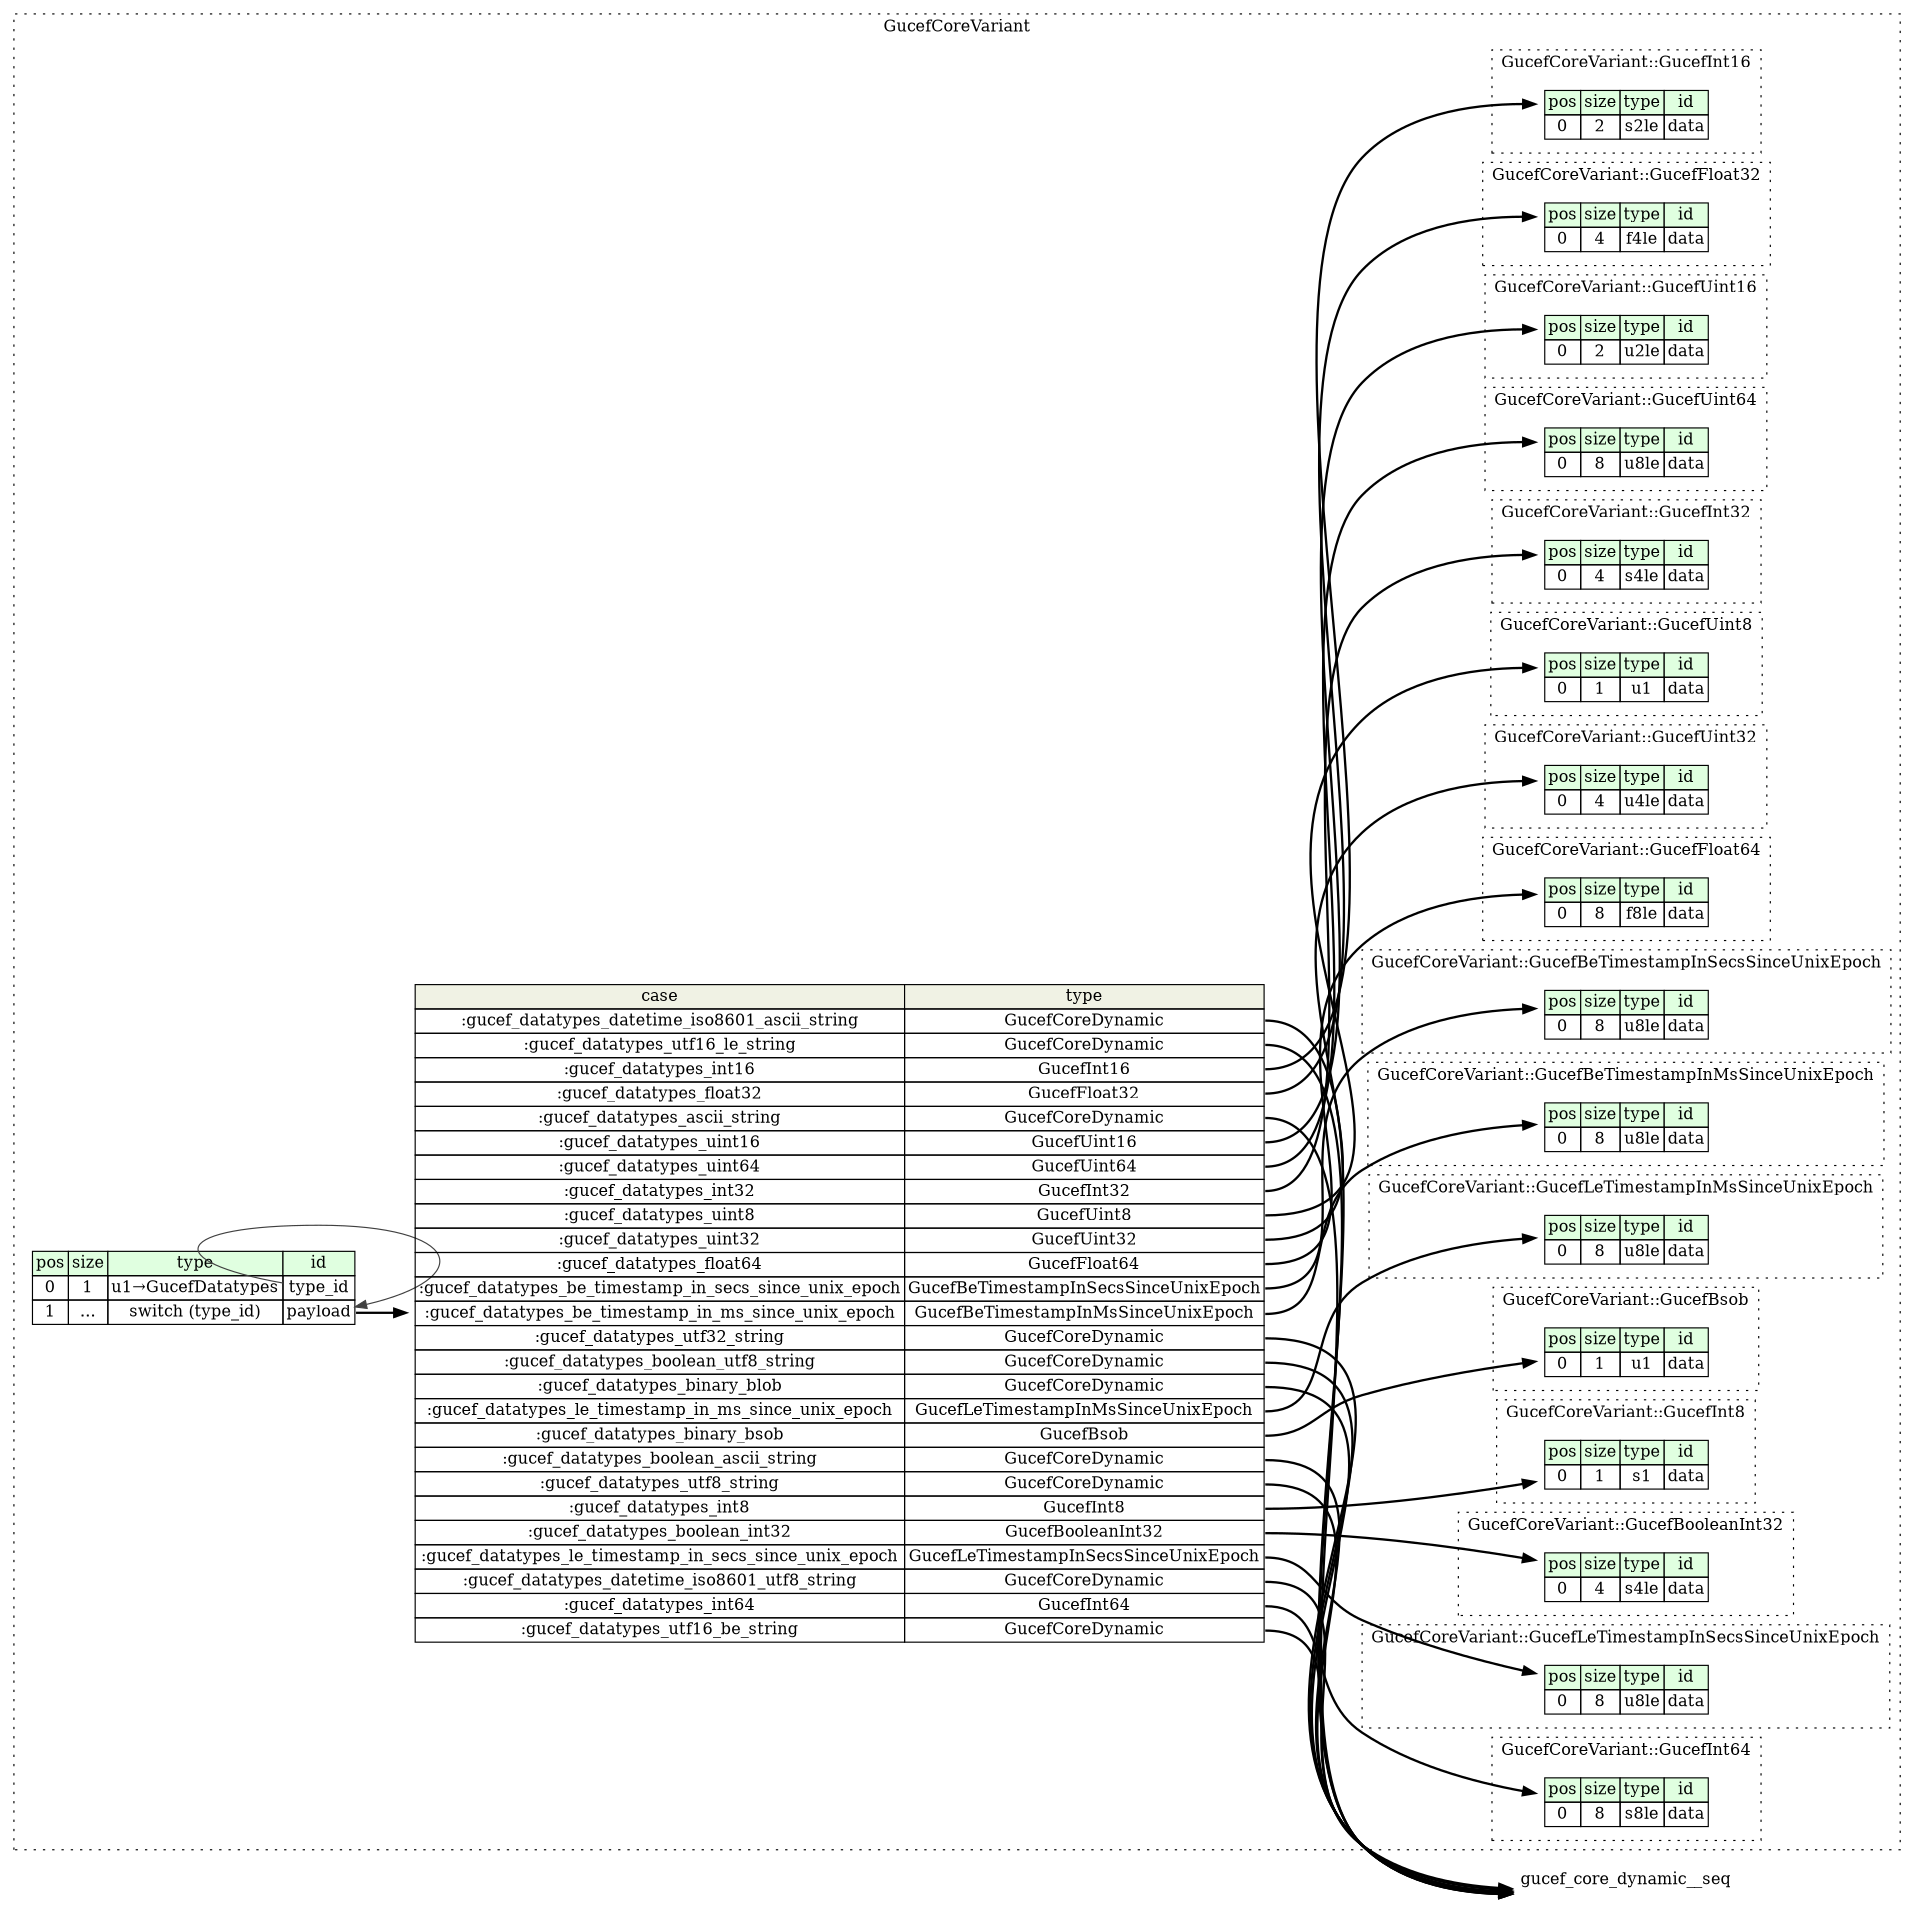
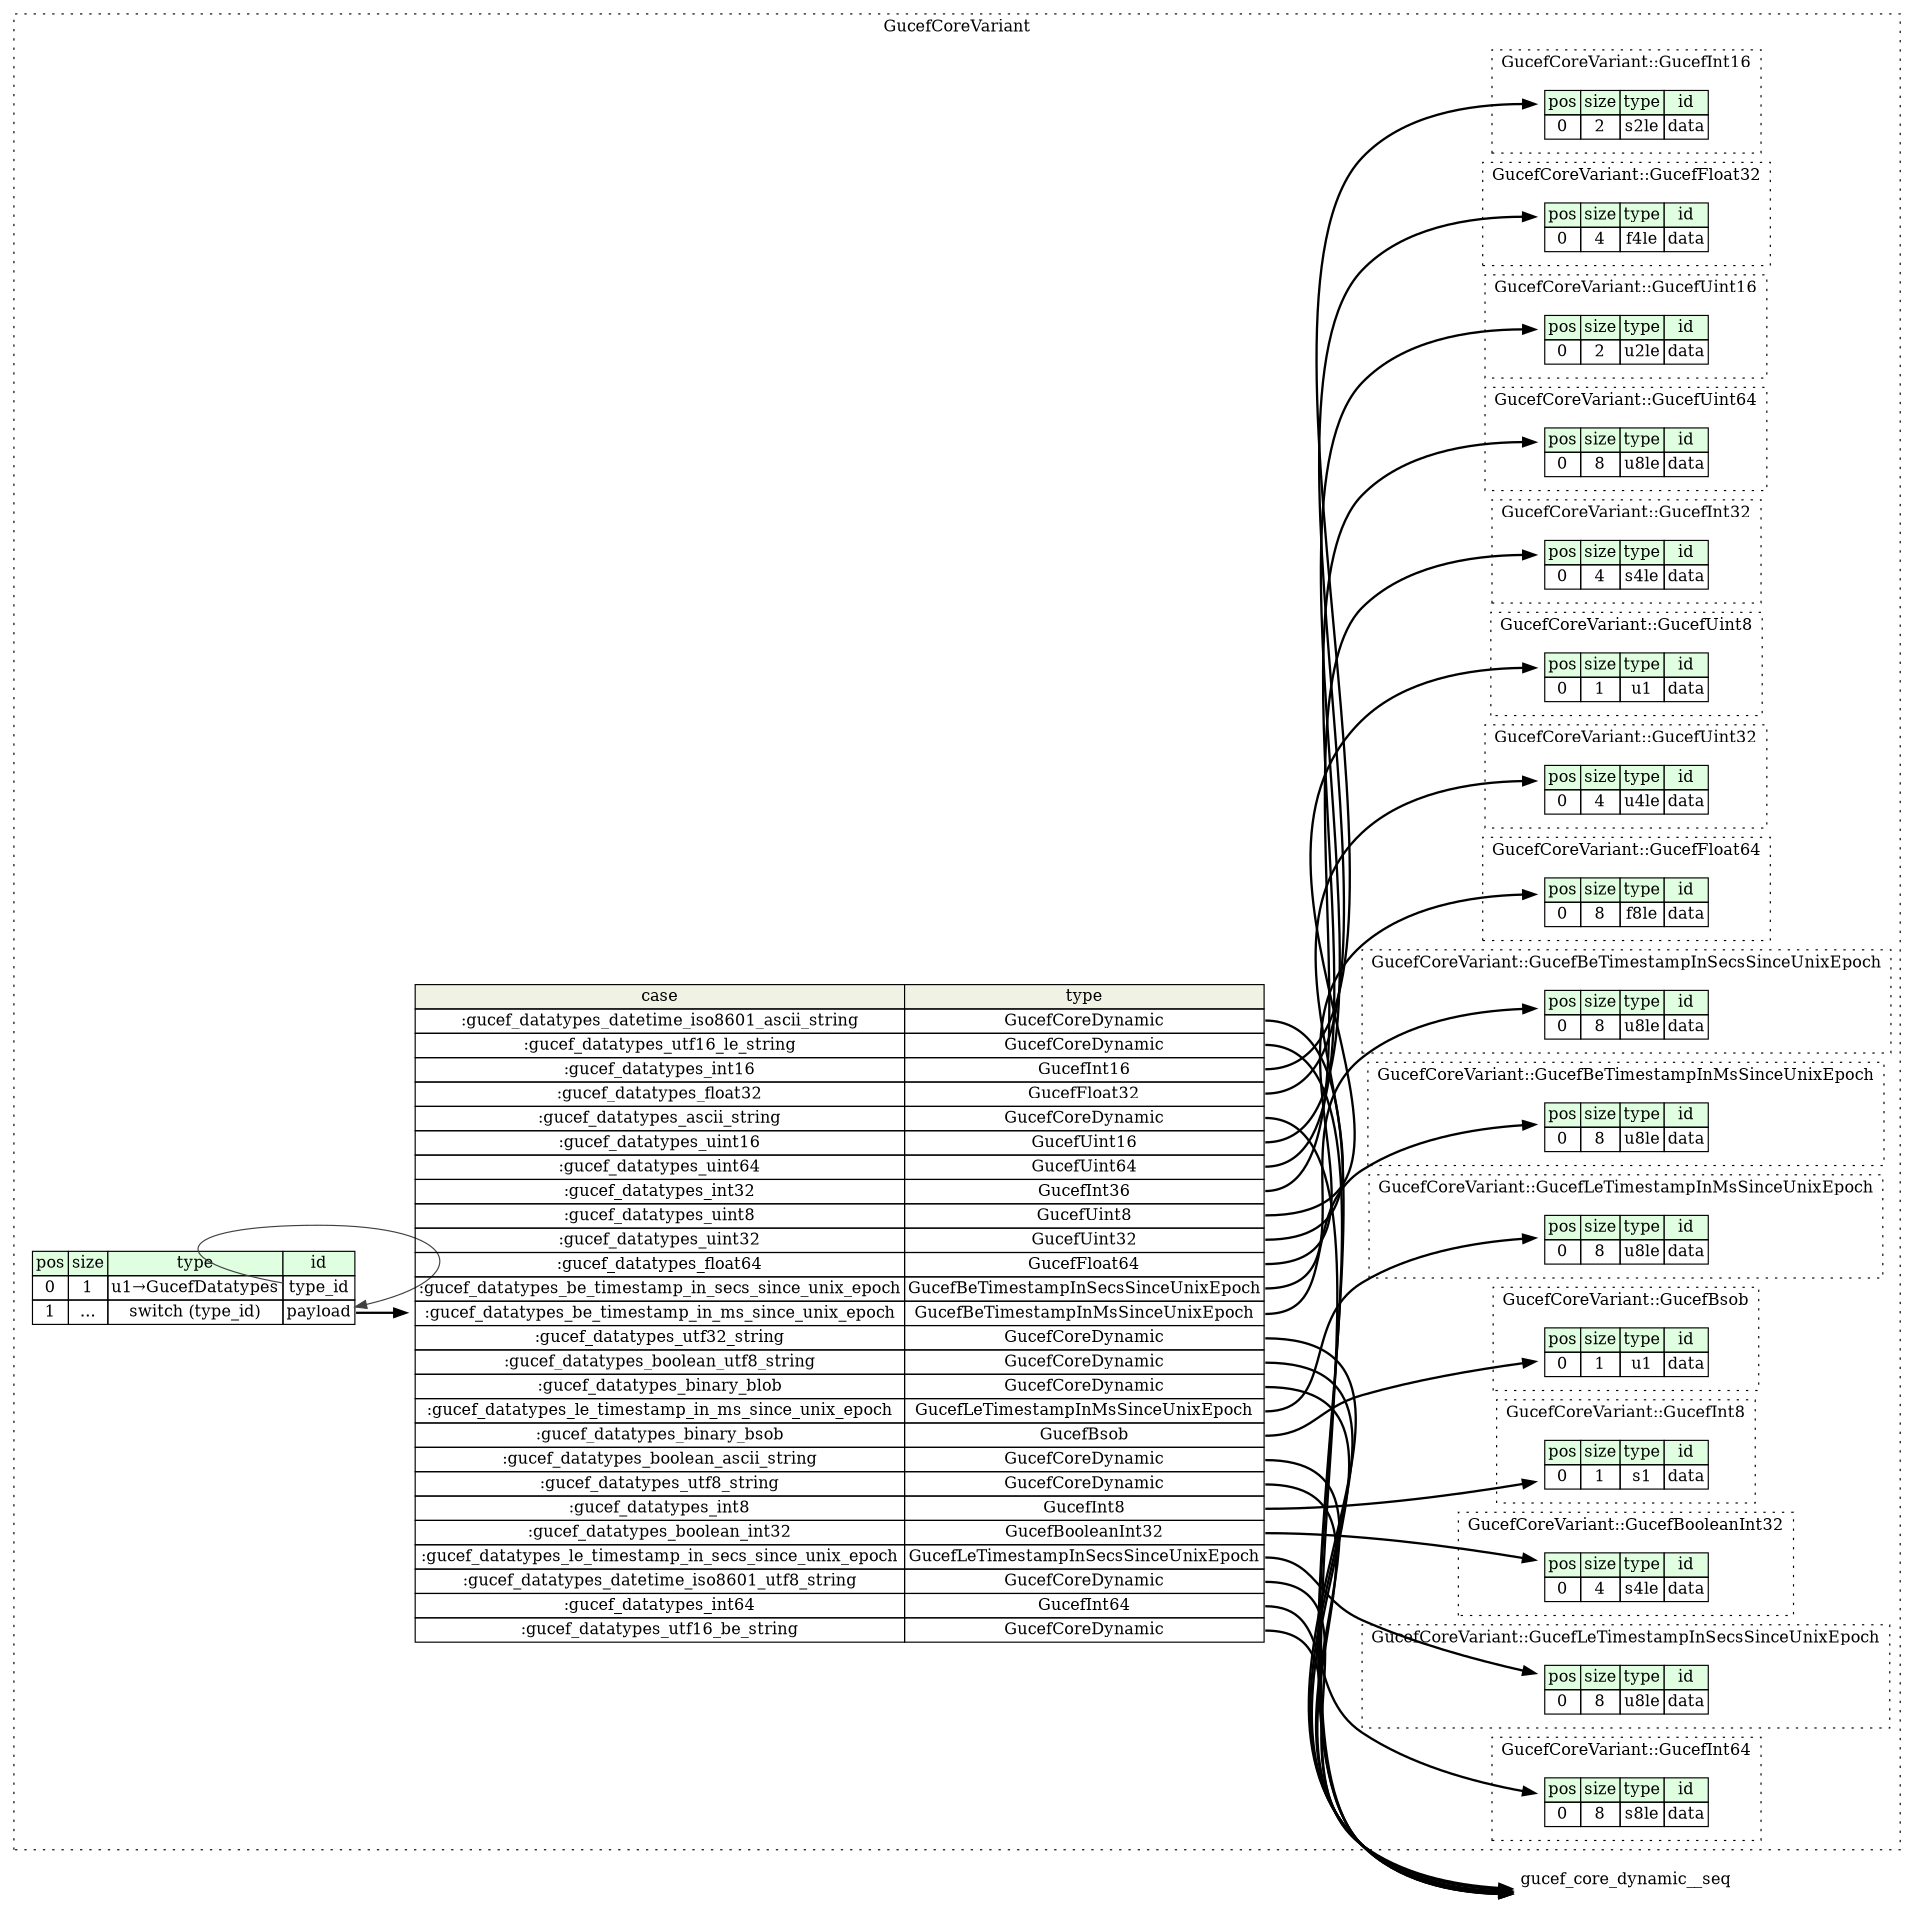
node "case": text "GucefInt32" -> "GucefInt36"
